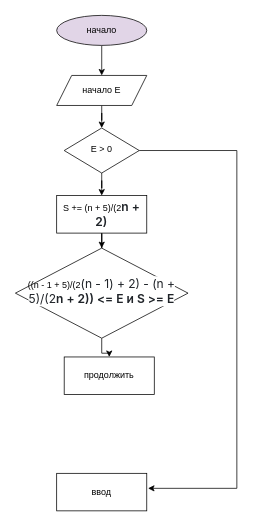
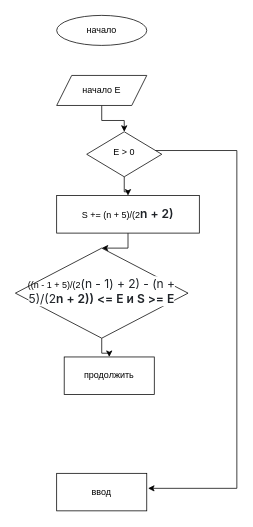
node "начало": fillcolor #e1d5e7 -> #ffffff
edge "начало" -> "начало E": removed
node "E > 0": moved (102, 150) -> (124, 154)
node "S += (n + 5)/(2n + 2)": size 90x38 -> 143x38
